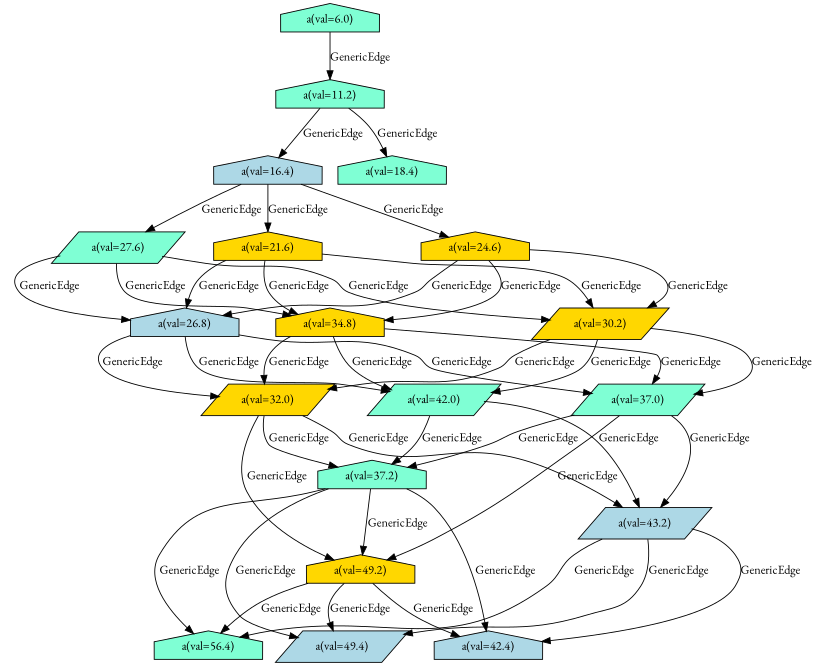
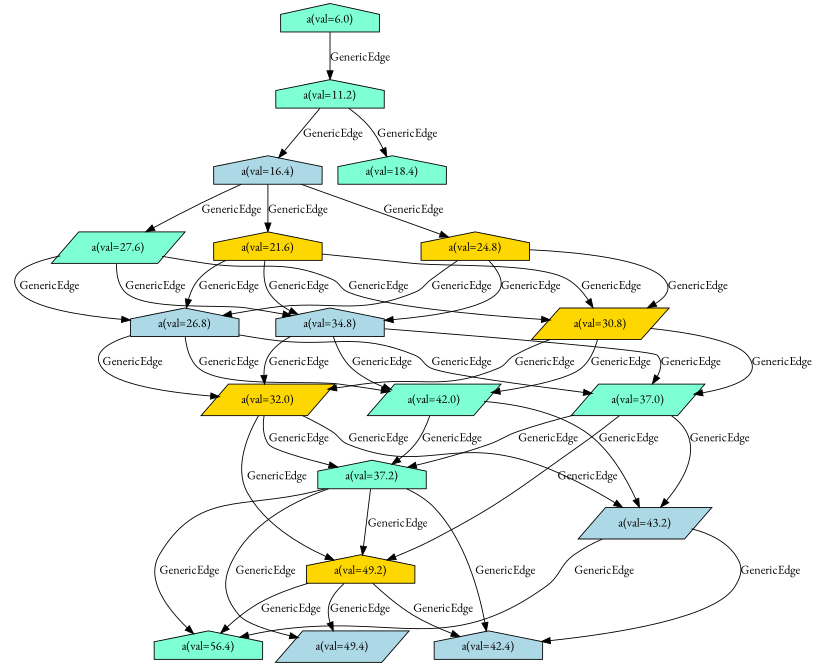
node "a(val=24.6)": label "a(val=24.6)" -> "a(val=24.8)"
node "a(val=34.8)": fillcolor gold -> lightblue
node "a(val=30.2)": label "a(val=30.2)" -> "a(val=30.8)"
edge "a(val=43.2)" -> "a(val=49.4)": removed, label "GenericEdge"
